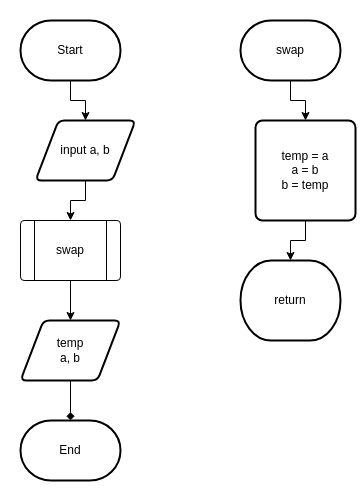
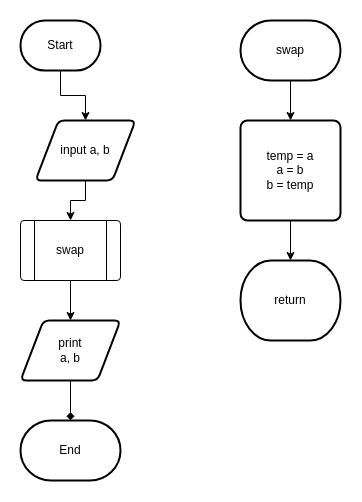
node "Start": size 100x60 -> 80x50
node "temp = a a = b b = temp": moved (306, 171) -> (291, 171)
node "temp a, b": label "temp a, b" -> "print a, b"
